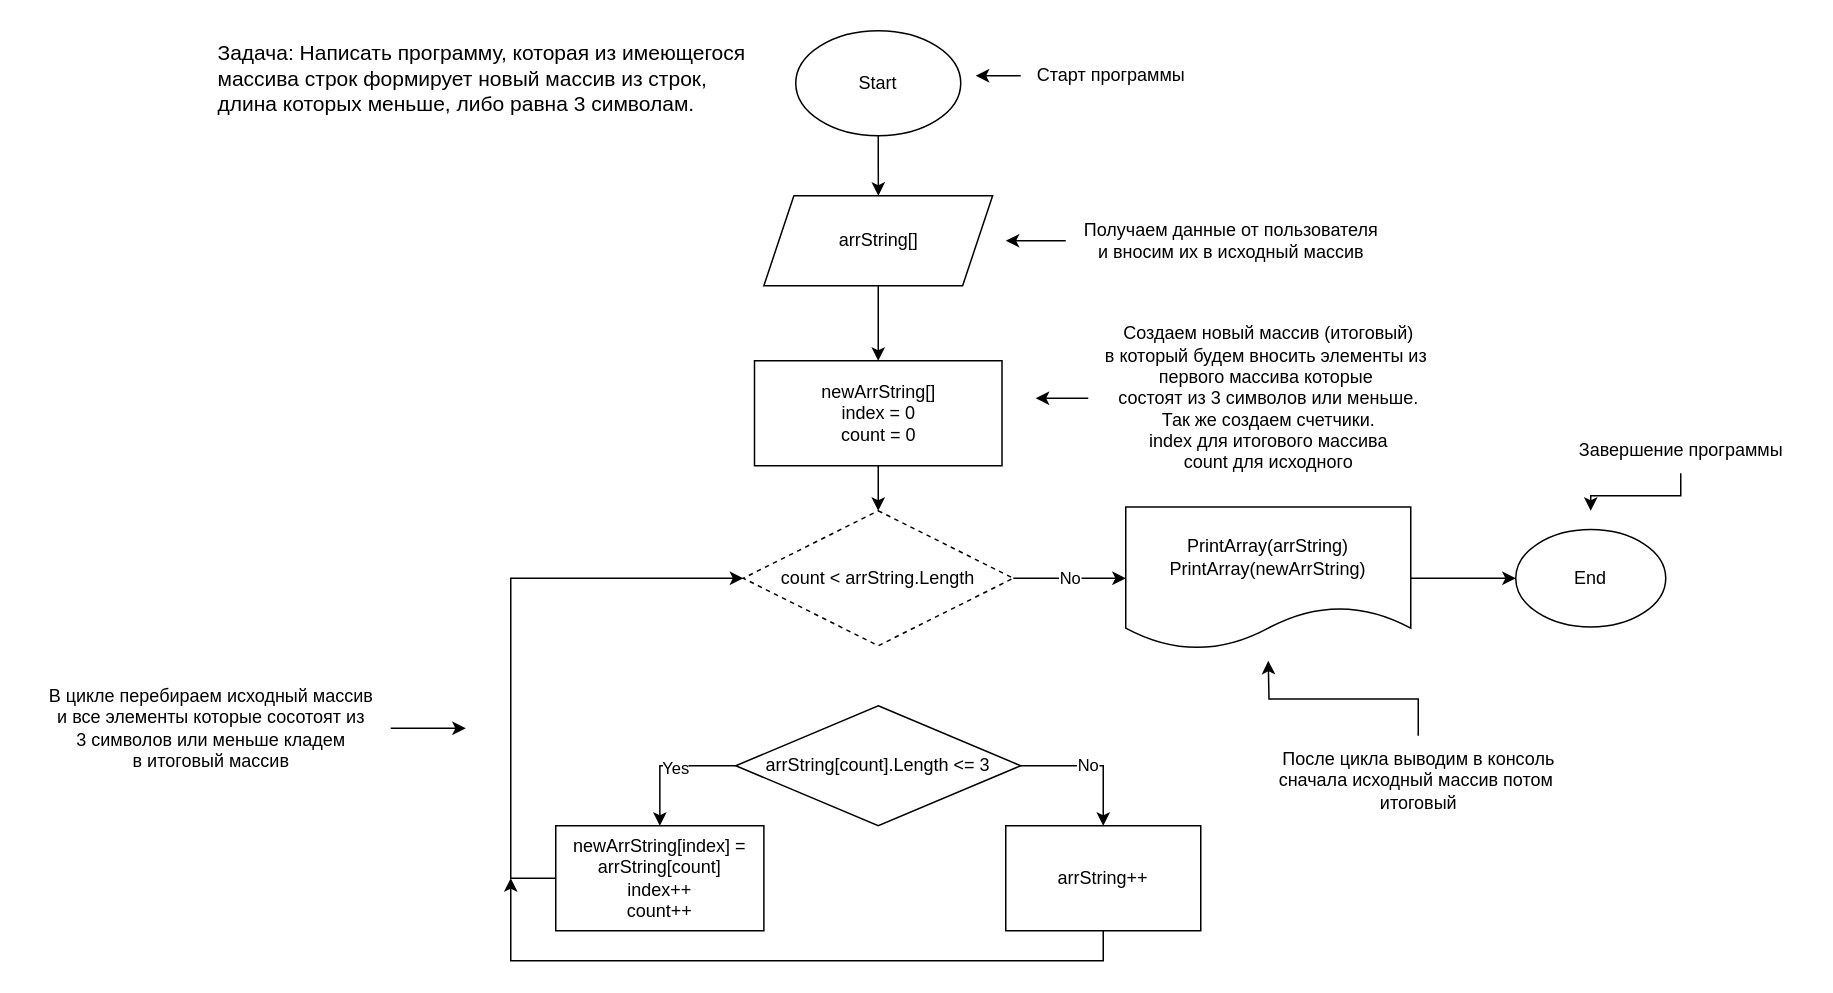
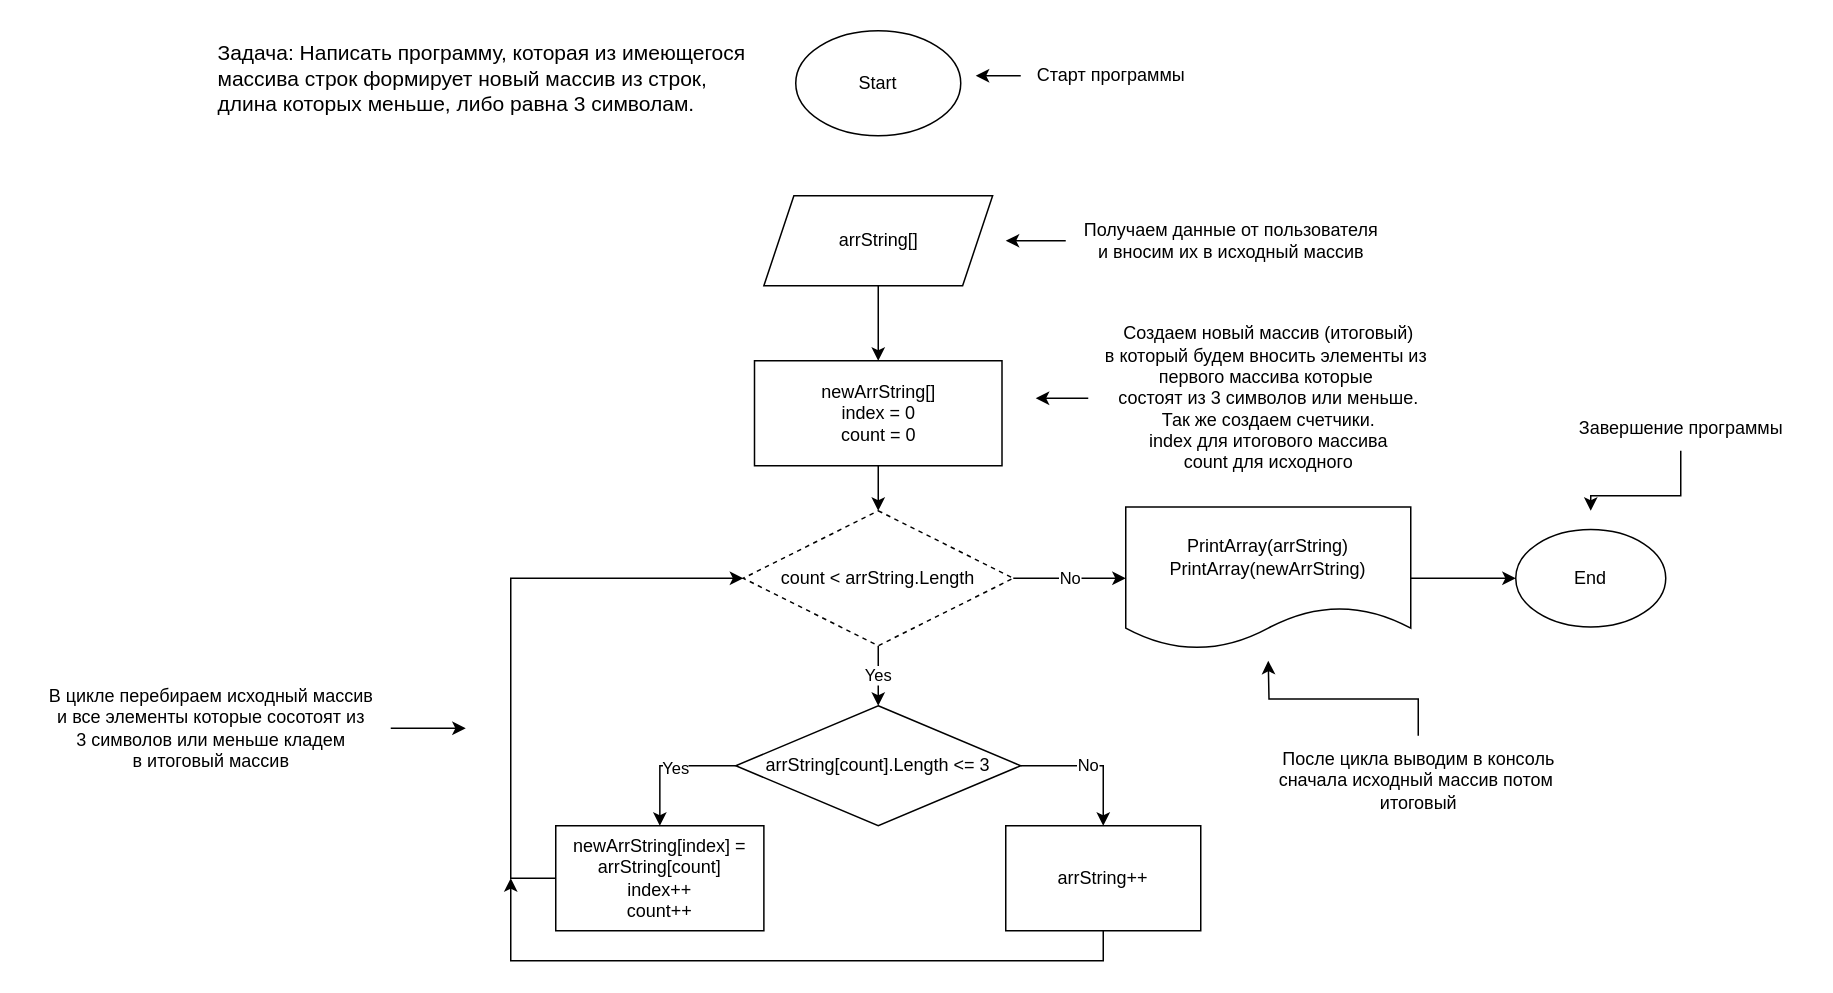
edge "Start" -> "arrString[]": removed
node "Завершение программы": moved (1681, 451) -> (1681, 428)
edge "count < arrString.Length" -> "arrString[count].Length <= 3": added, label "Yes"
